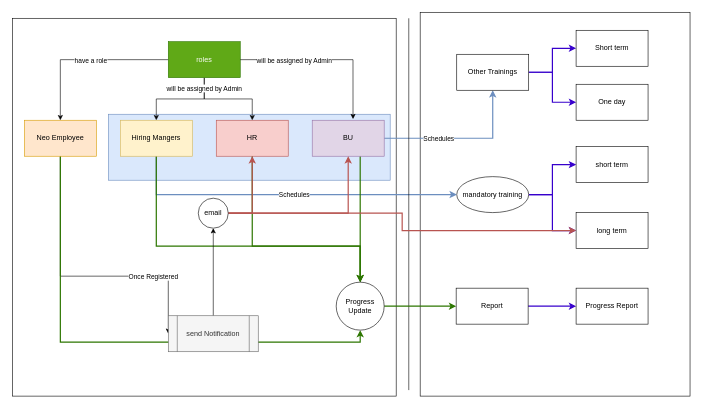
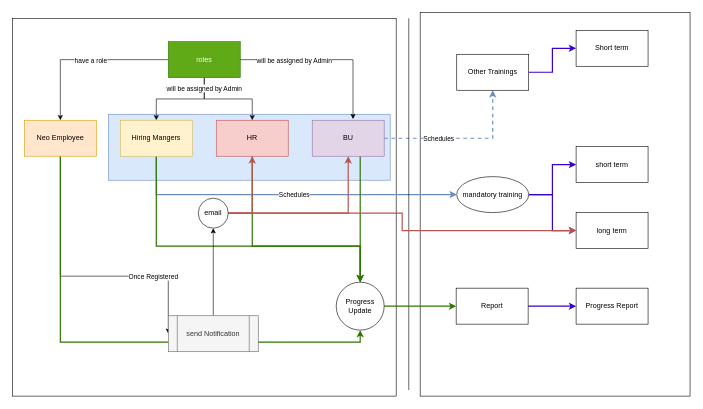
edge "Other Trainings" -> "One day": removed
node "One day": removed
edge "BU" -> "Other Trainings": style solid -> dashed
